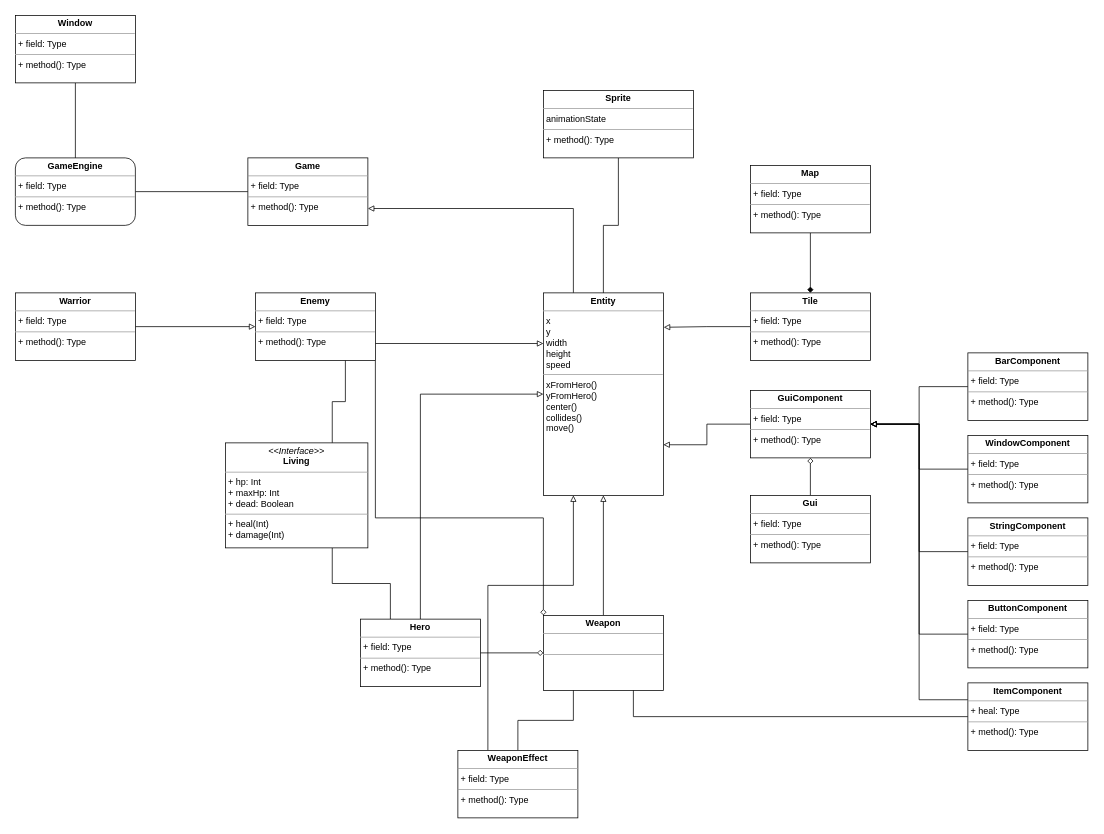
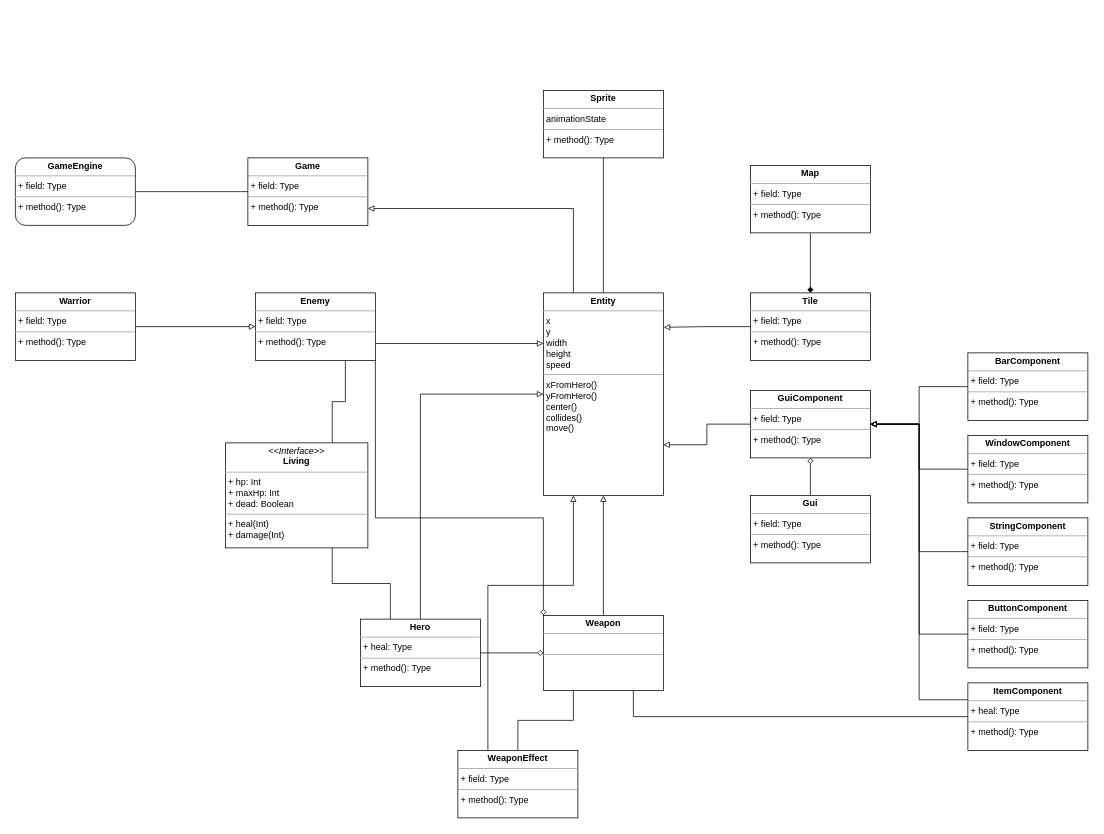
node "Window + field: Type + method(): Type": removed
edge "Window + field: Type + method(): Type" -- "GameEngine + field: Type + method(): Type": removed
node "Sprite animationState + method(): Type": size 150x68 -> 120x68
node "Hero + field: Type + method(): Type": label "Hero + field: Type + method(): Type" -> "Hero + heal: Type + method(): Type"
